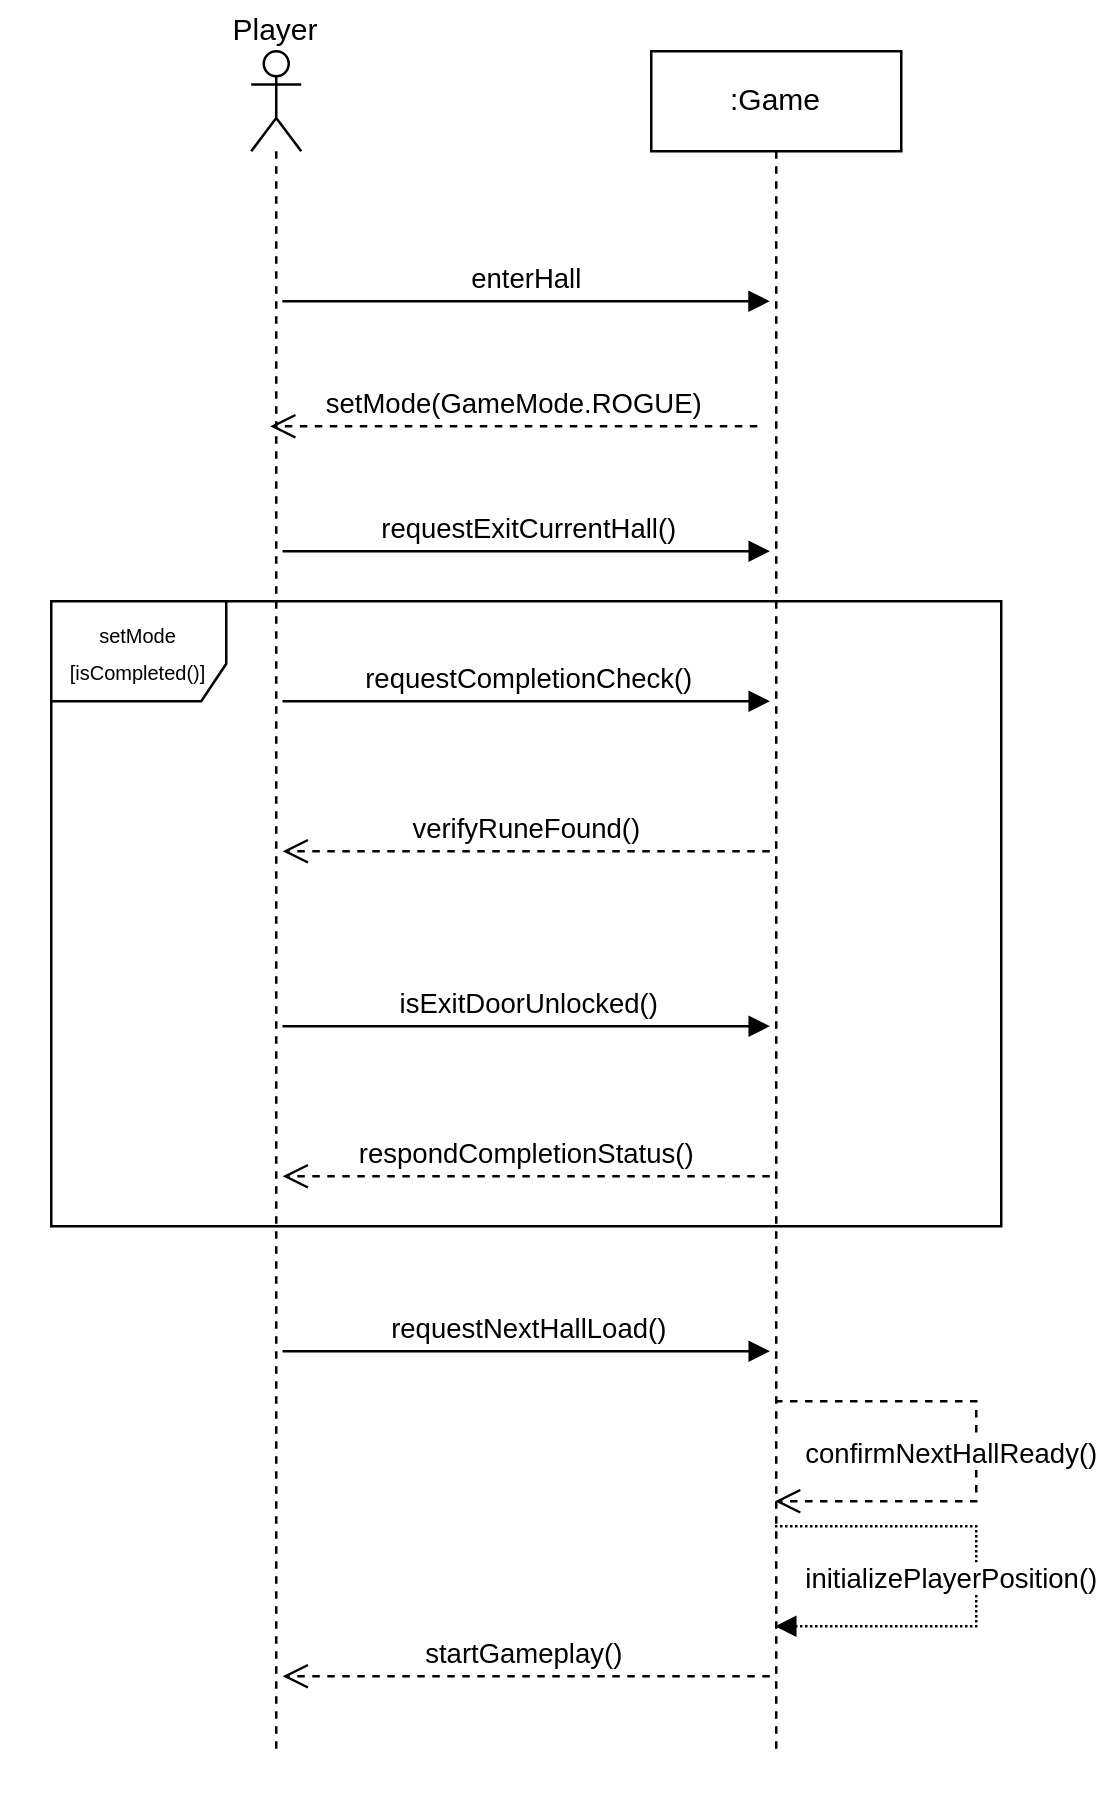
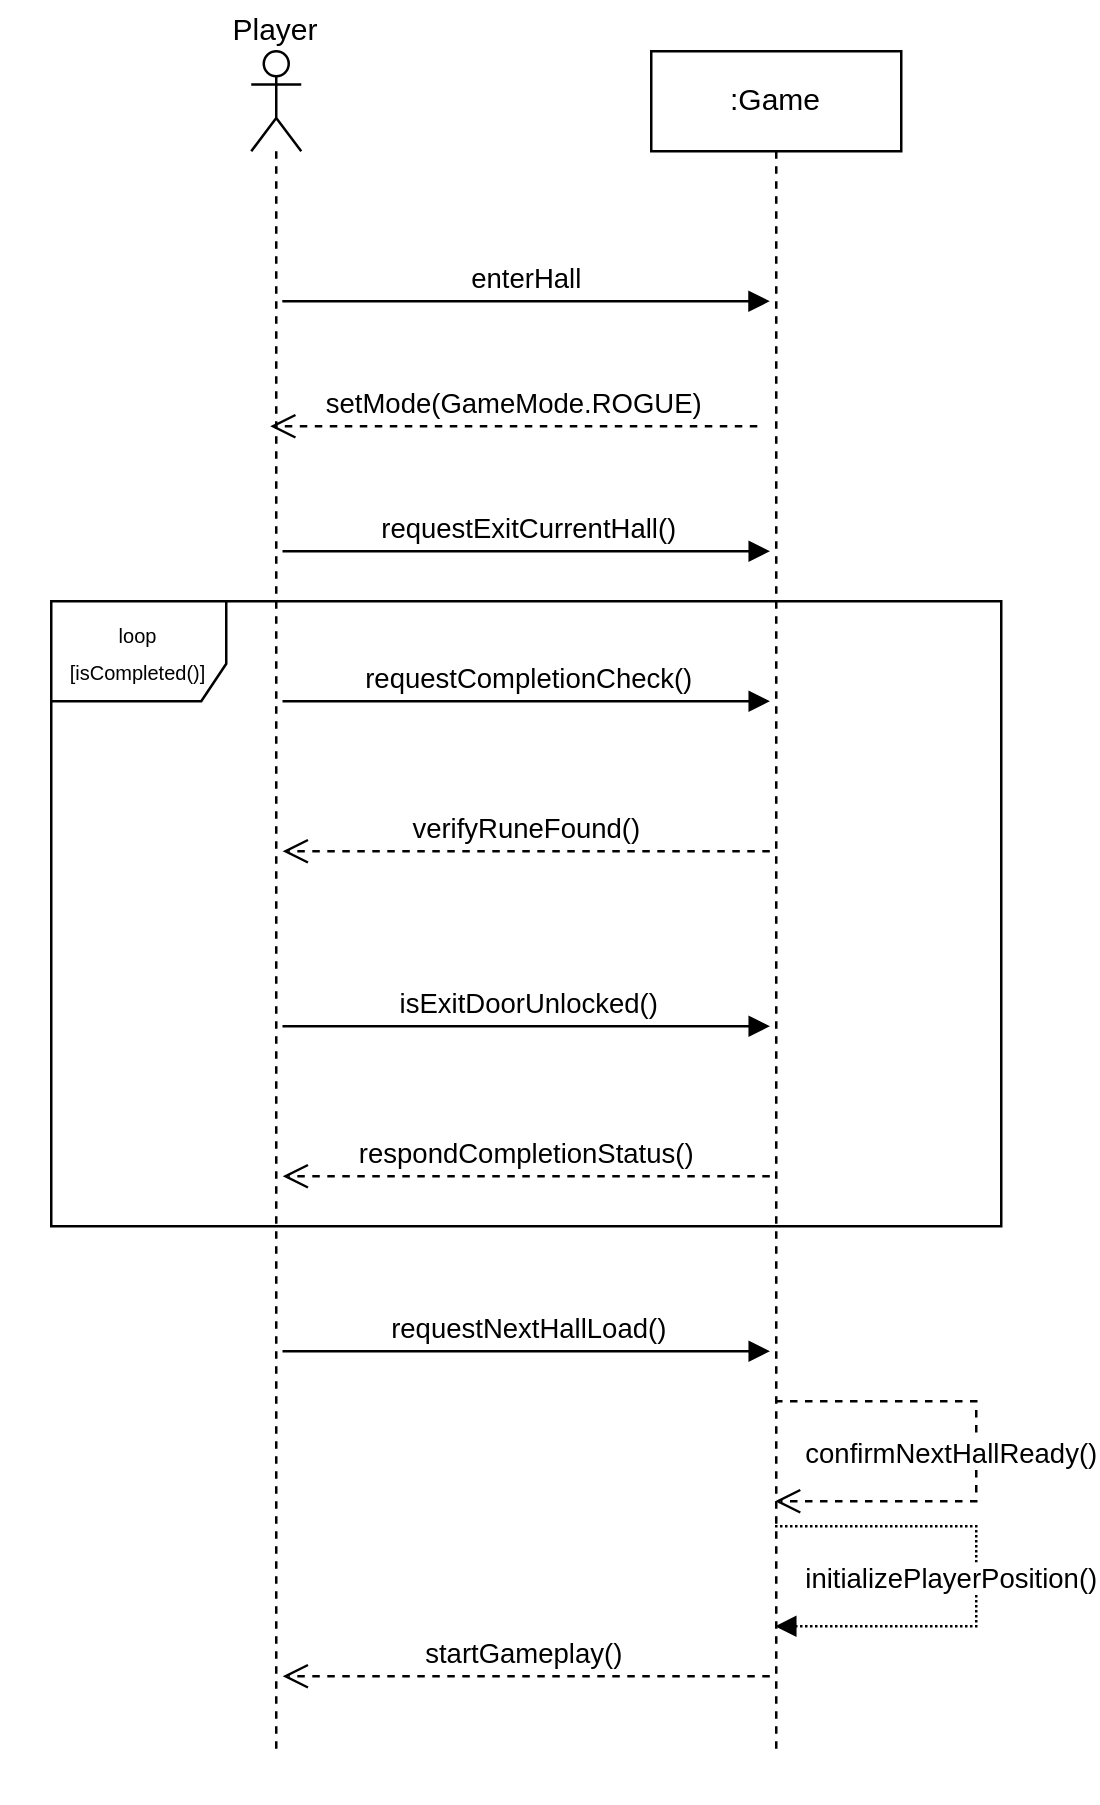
node "setMode [isCompleted()]": label "setMode [isCompleted()]" -> "loop [isCompleted()]"
